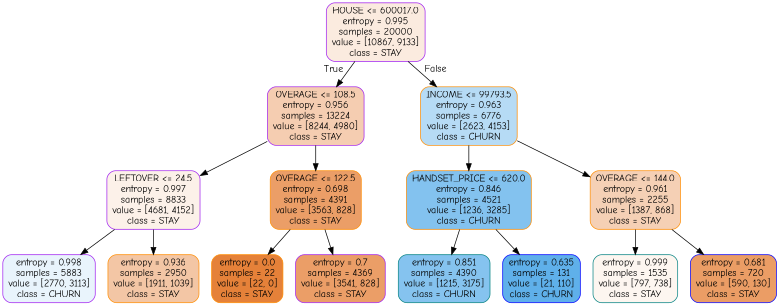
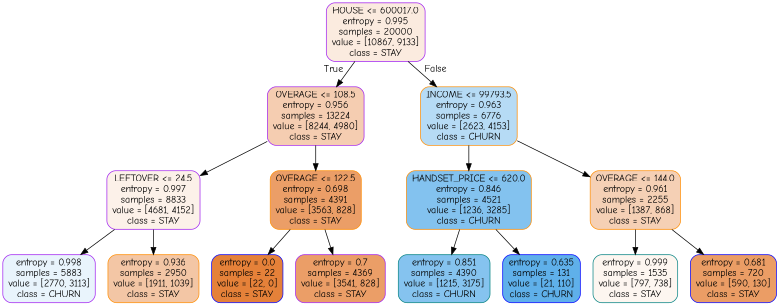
node "entropy = 0.0 samples = 22 value = [22, 0] class = STAY": color darkorange -> blue
